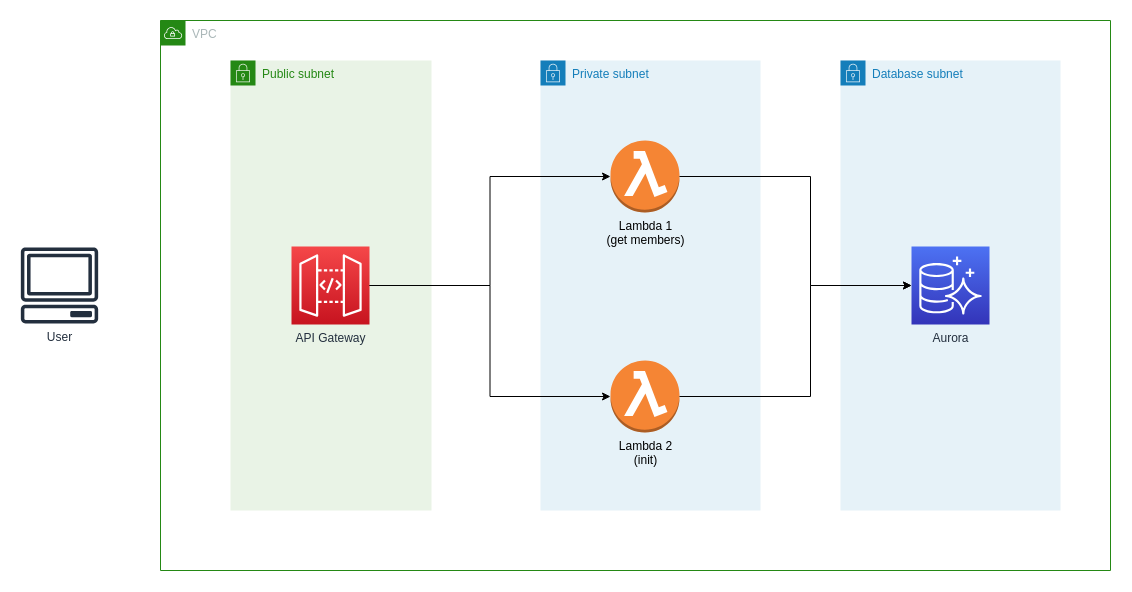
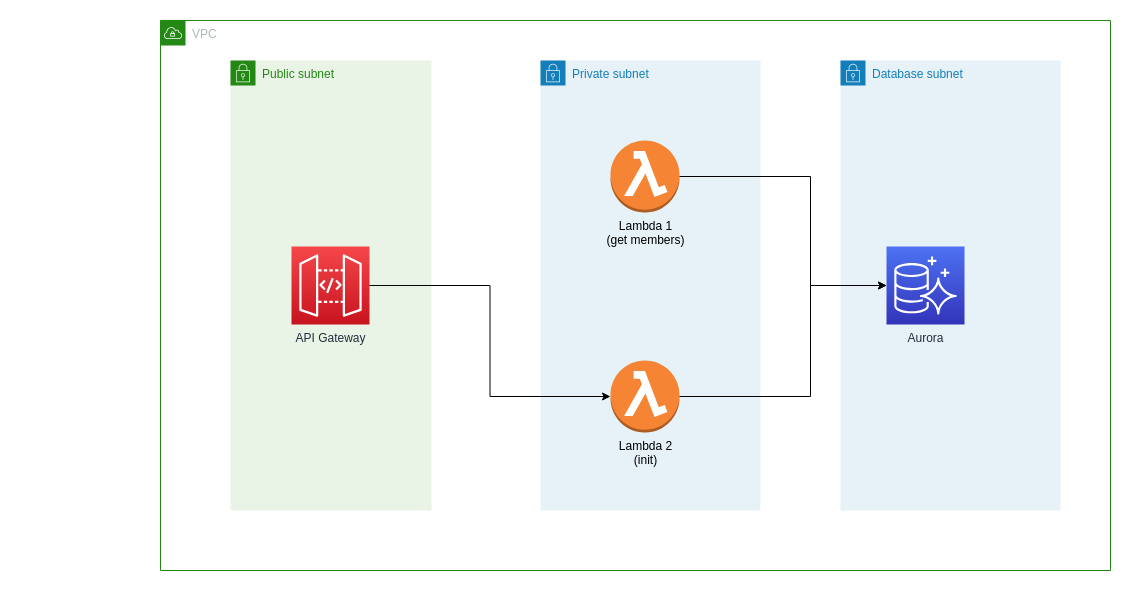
edge "API Gateway" -> "Lambda 1 (get members)": removed
node "User": removed
node "Aurora": moved (951, 286) -> (926, 286)
